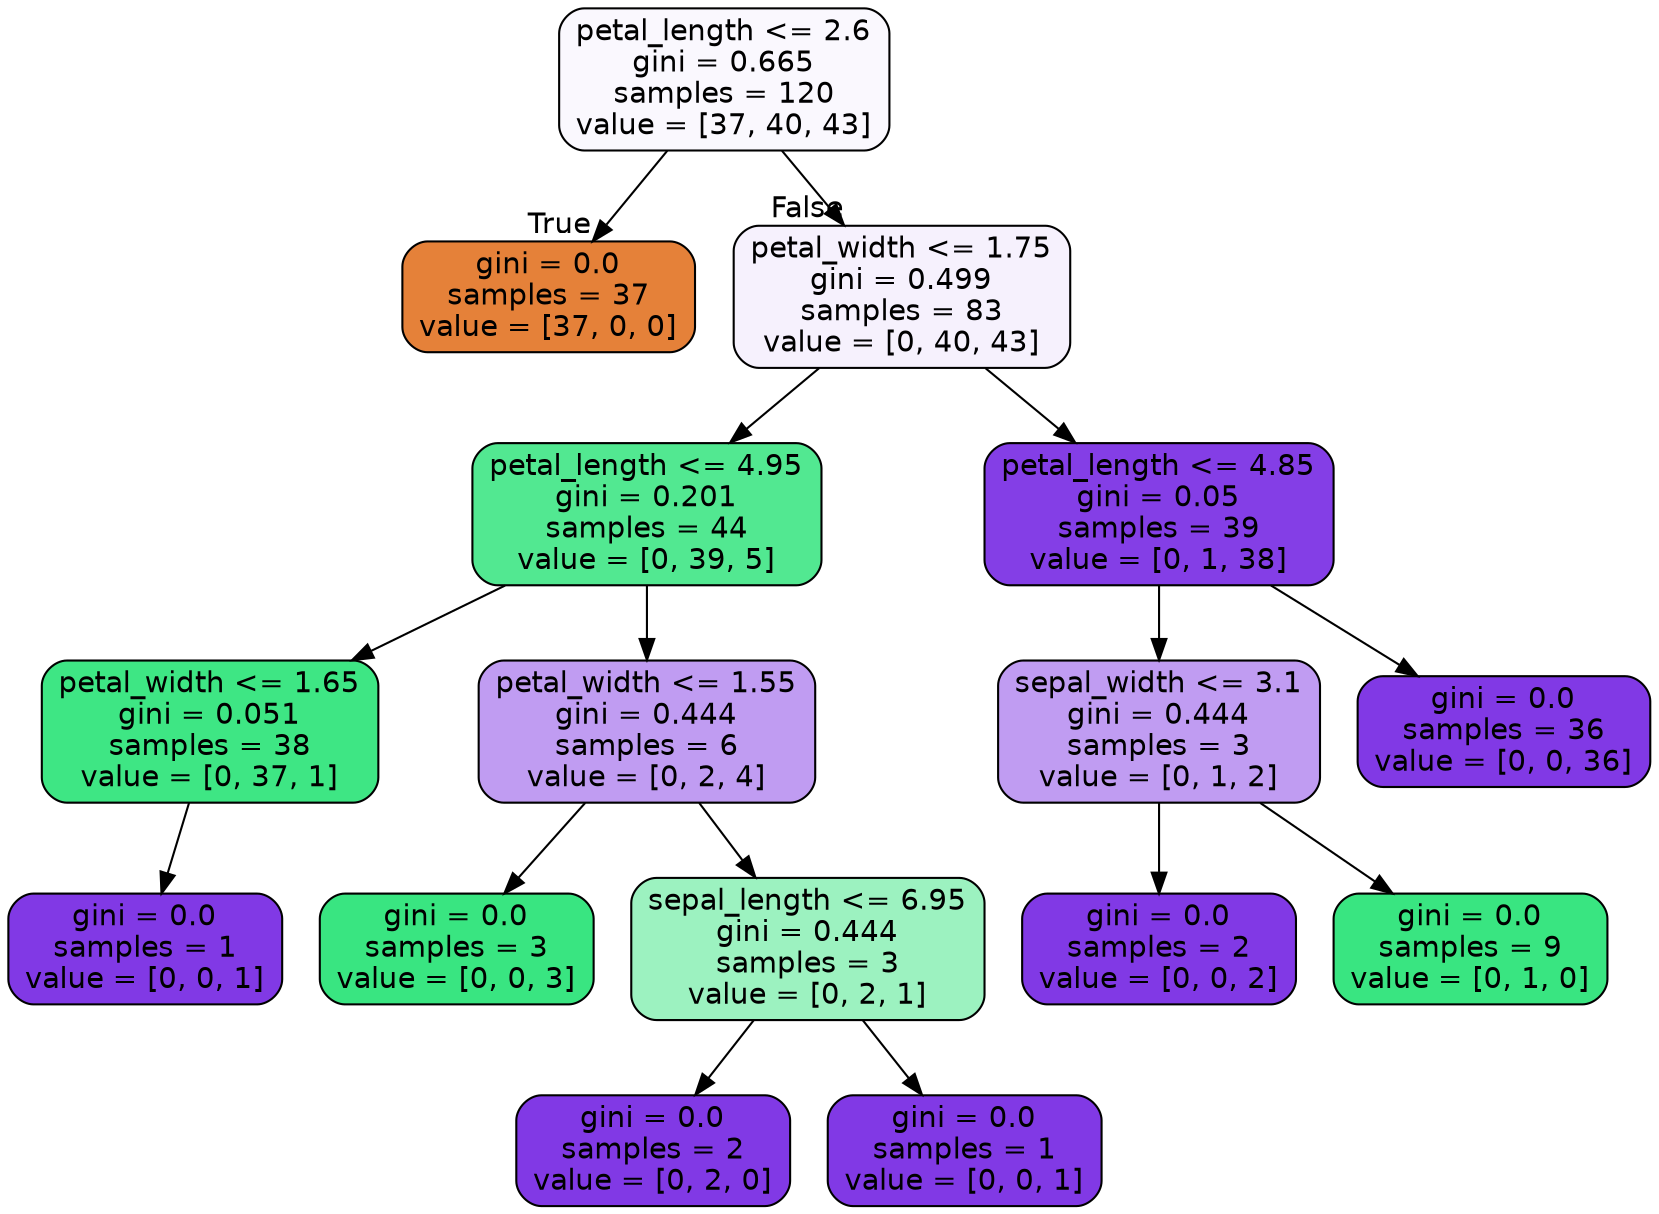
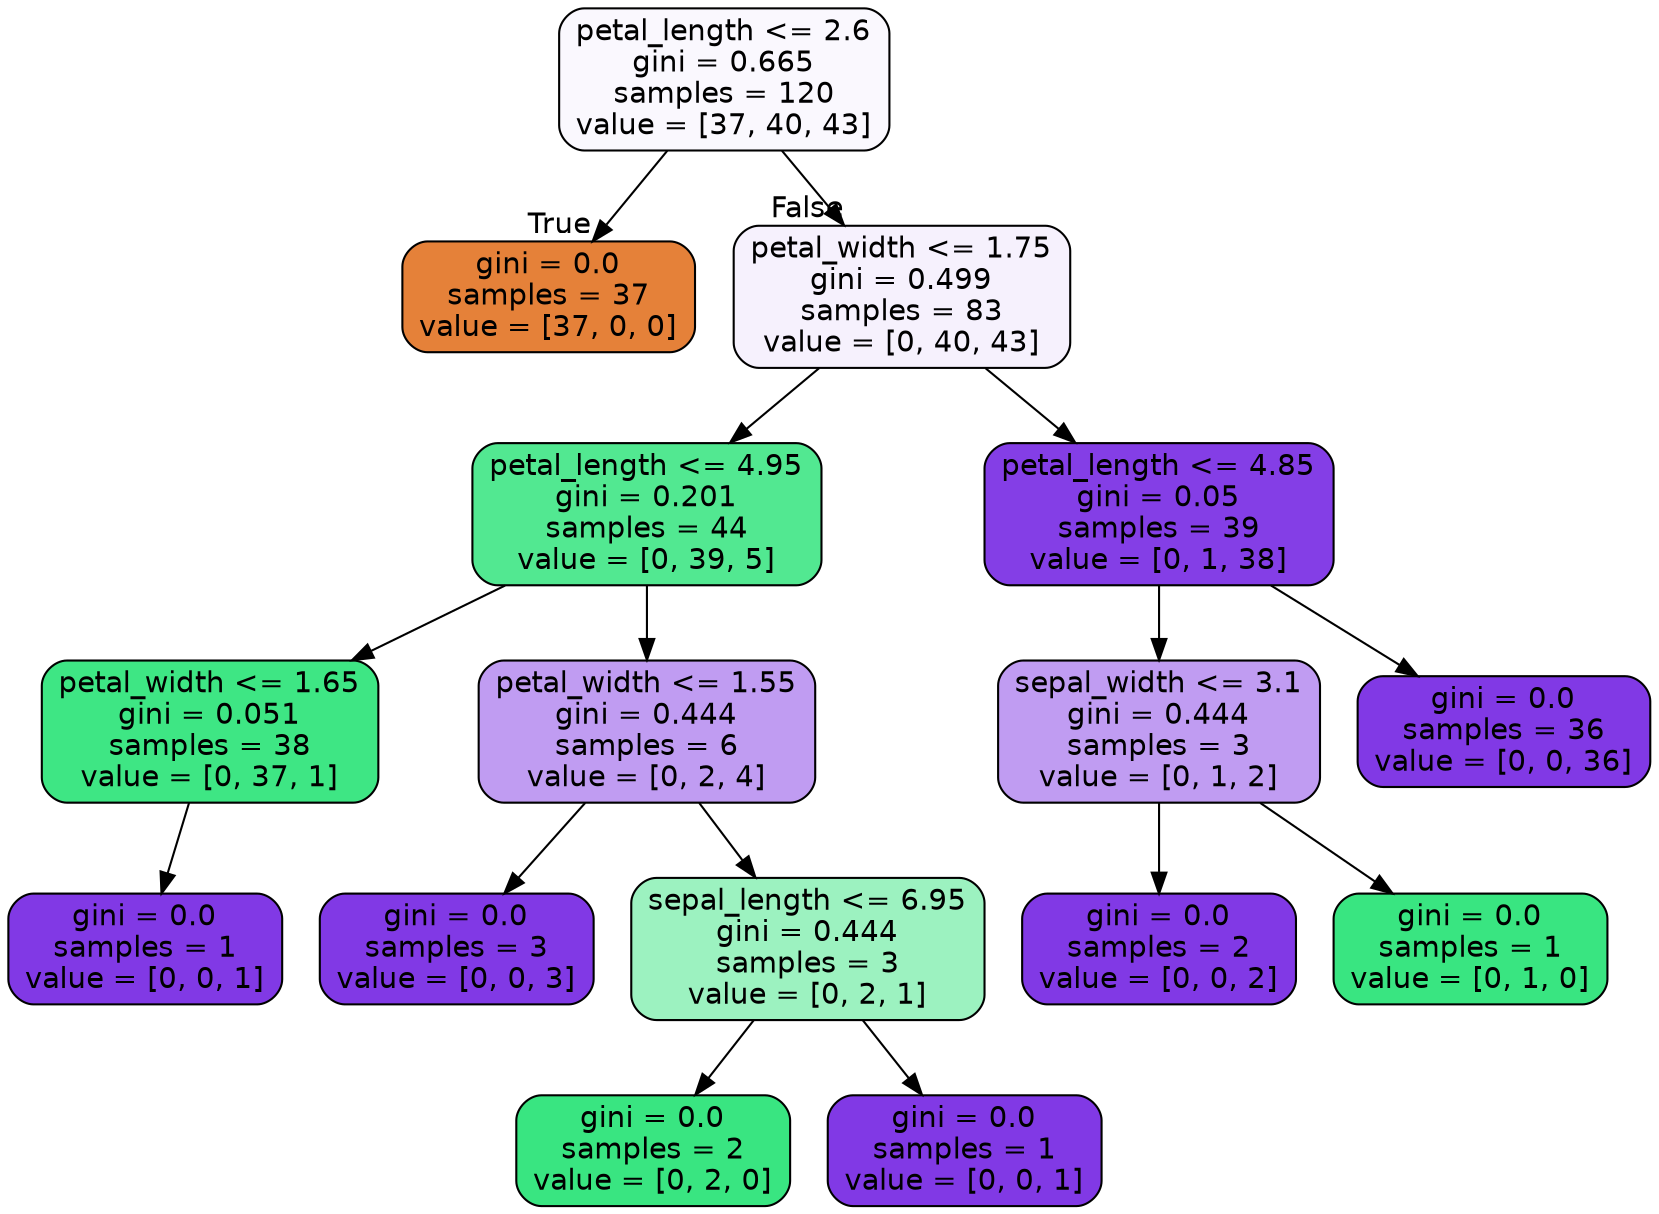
node "gini = 0.0 samples = 3 value = [0, 0, 3]": fillcolor #39e581 -> #8139e5
node "gini = 0.0 samples = 9 value = [0, 1, 0]": label "gini = 0.0 samples = 9 value = [0, 1, 0]" -> "gini = 0.0 samples = 1 value = [0, 1, 0]"
node "gini = 0.0 samples = 2 value = [0, 2, 0]": fillcolor #8139e5 -> #39e581
